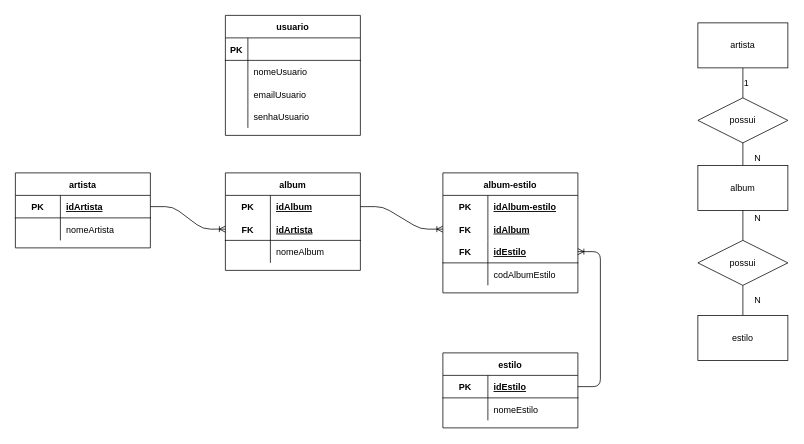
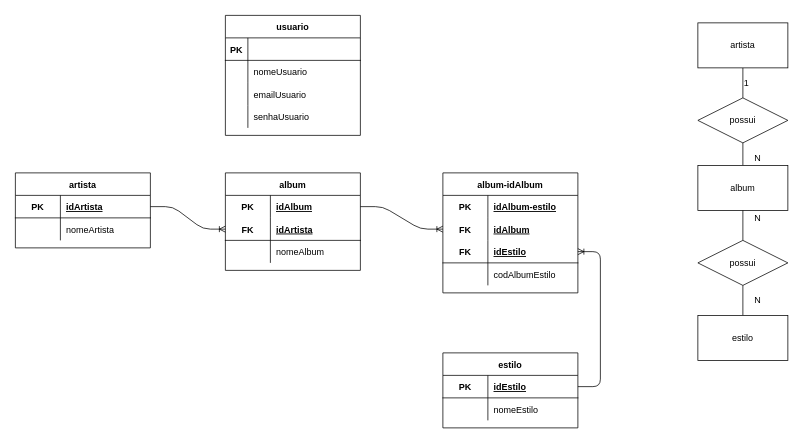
node "album-estilo": label "album-estilo" -> "album-idAlbum"
